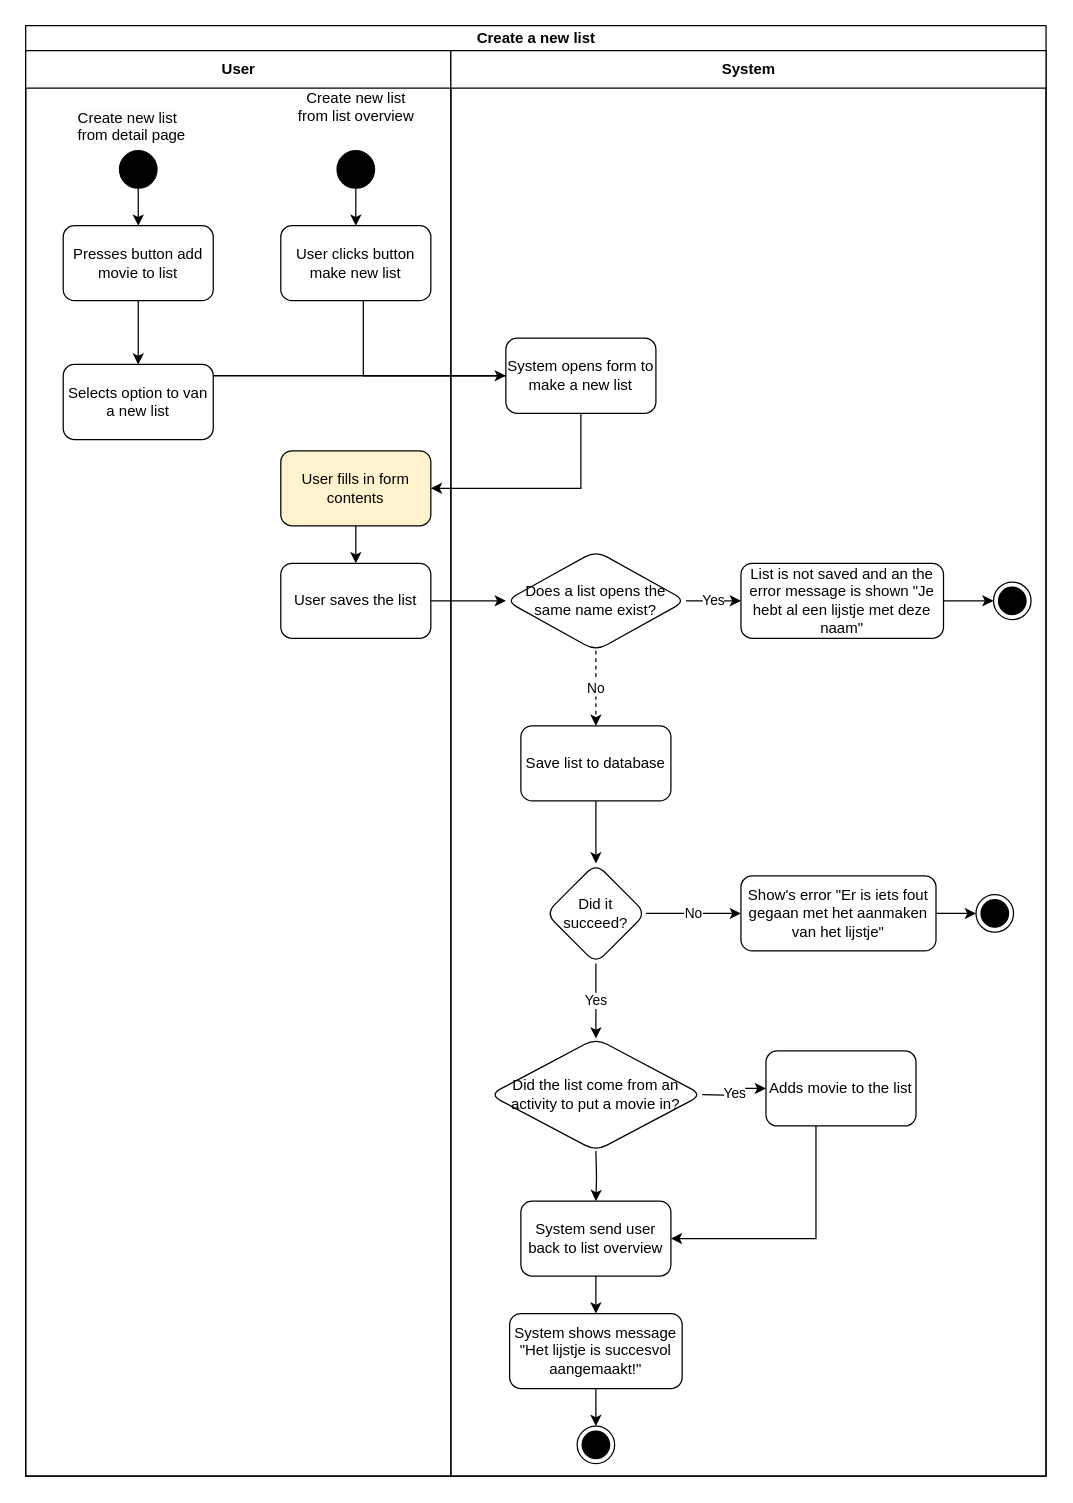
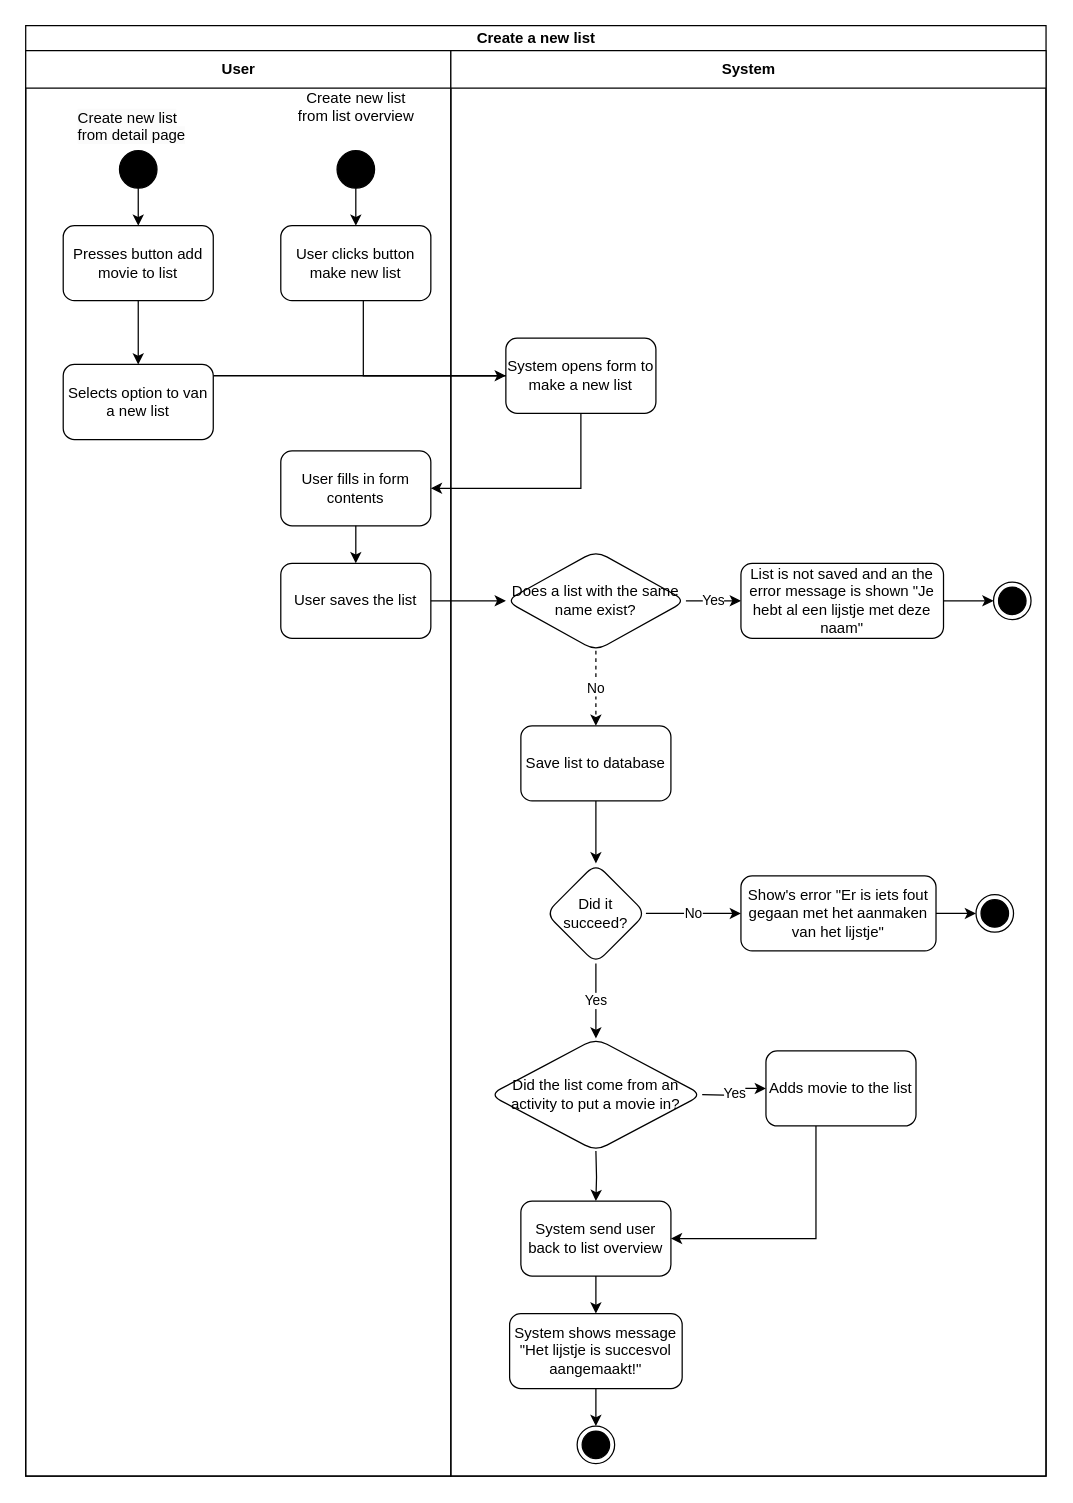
node "User fills in form contents": fillcolor #fff2cc -> #ffffff
node "Does a list opens the same name exist?": label "Does a list opens the same name exist?" -> "Does a list with the same name exist?"
